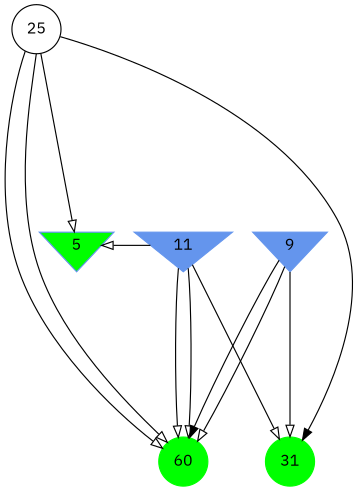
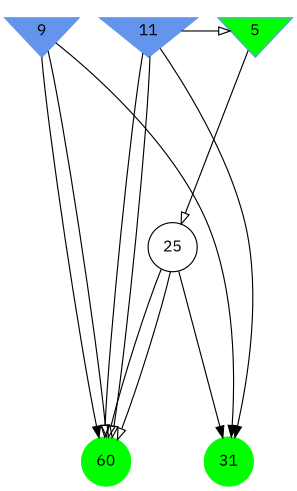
edge "25" -> "5": reversed
edge "11" -> "31": arrowhead onormal -> normal
edge "9" -> "31": arrowhead onormal -> normal
